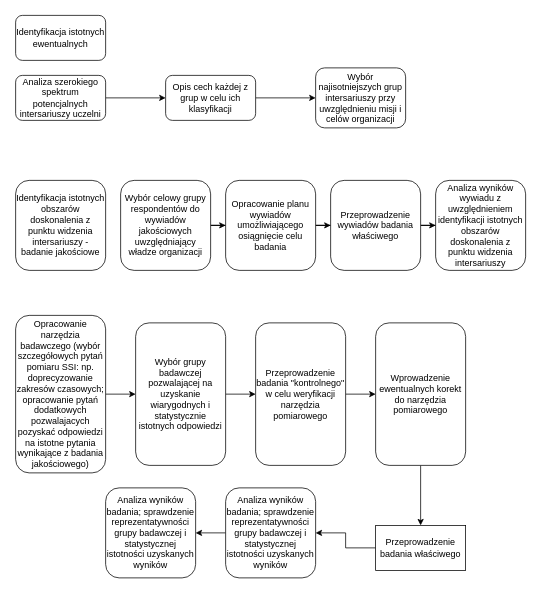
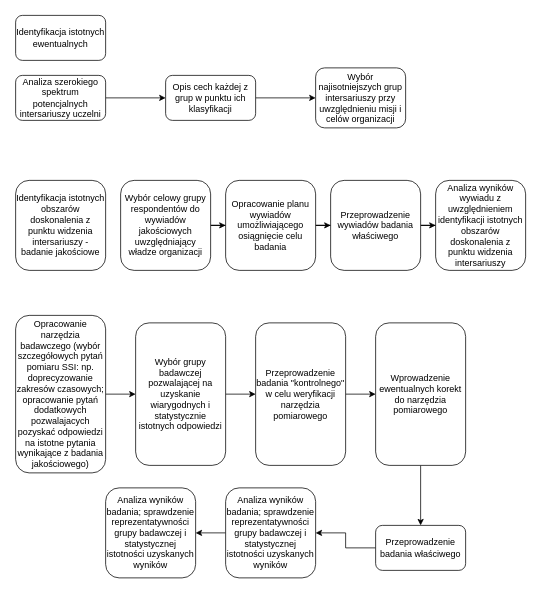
node "Opis cech każdej z grup w celu ich klasyfikacji": label "Opis cech każdej z grup w celu ich klasyfikacji" -> "Opis cech każdej z grup w punktu ich klasyfikacji"
node "Przeprowadzenie badania właściwego": shape rectangle -> rounded rectangle
